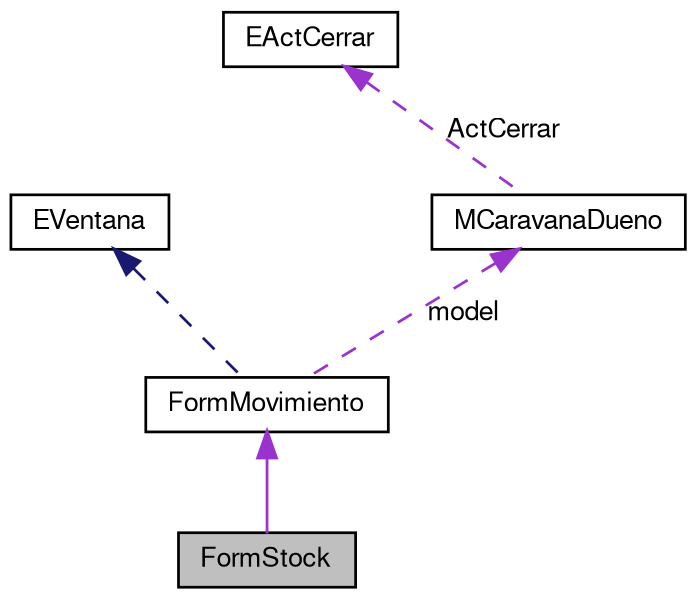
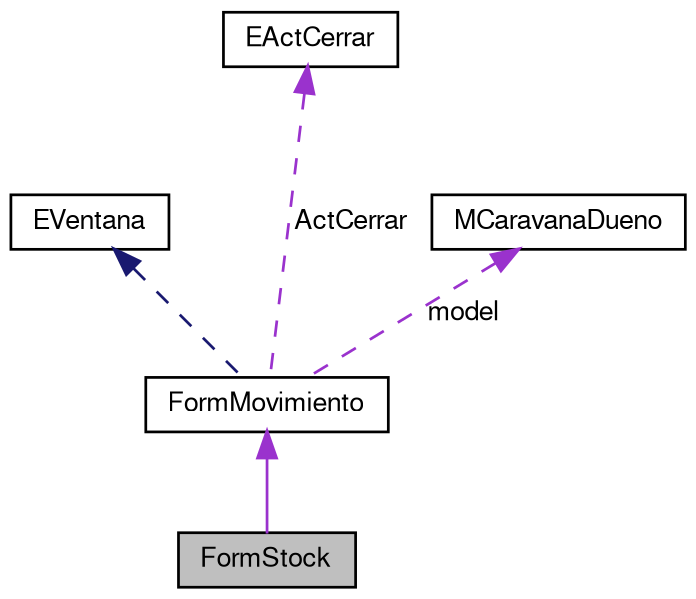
edge "MCaravanaDueno" -> "EActCerrar": now "FormMovimiento" -> "EActCerrar"
